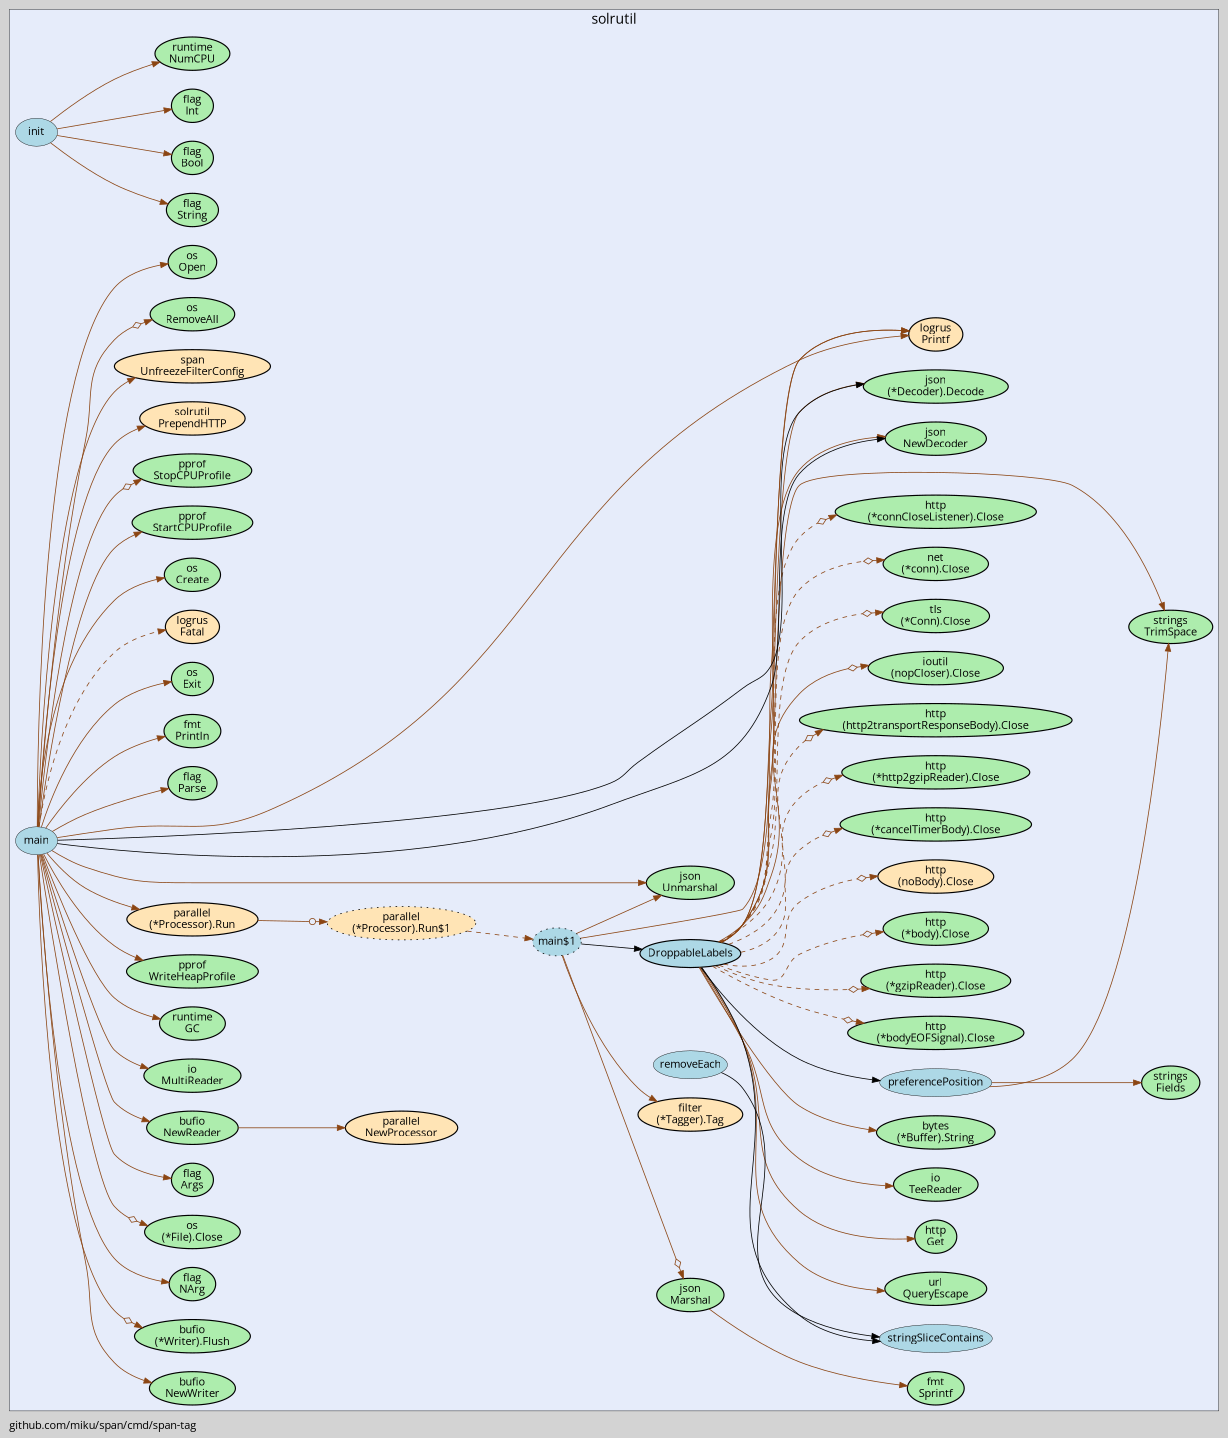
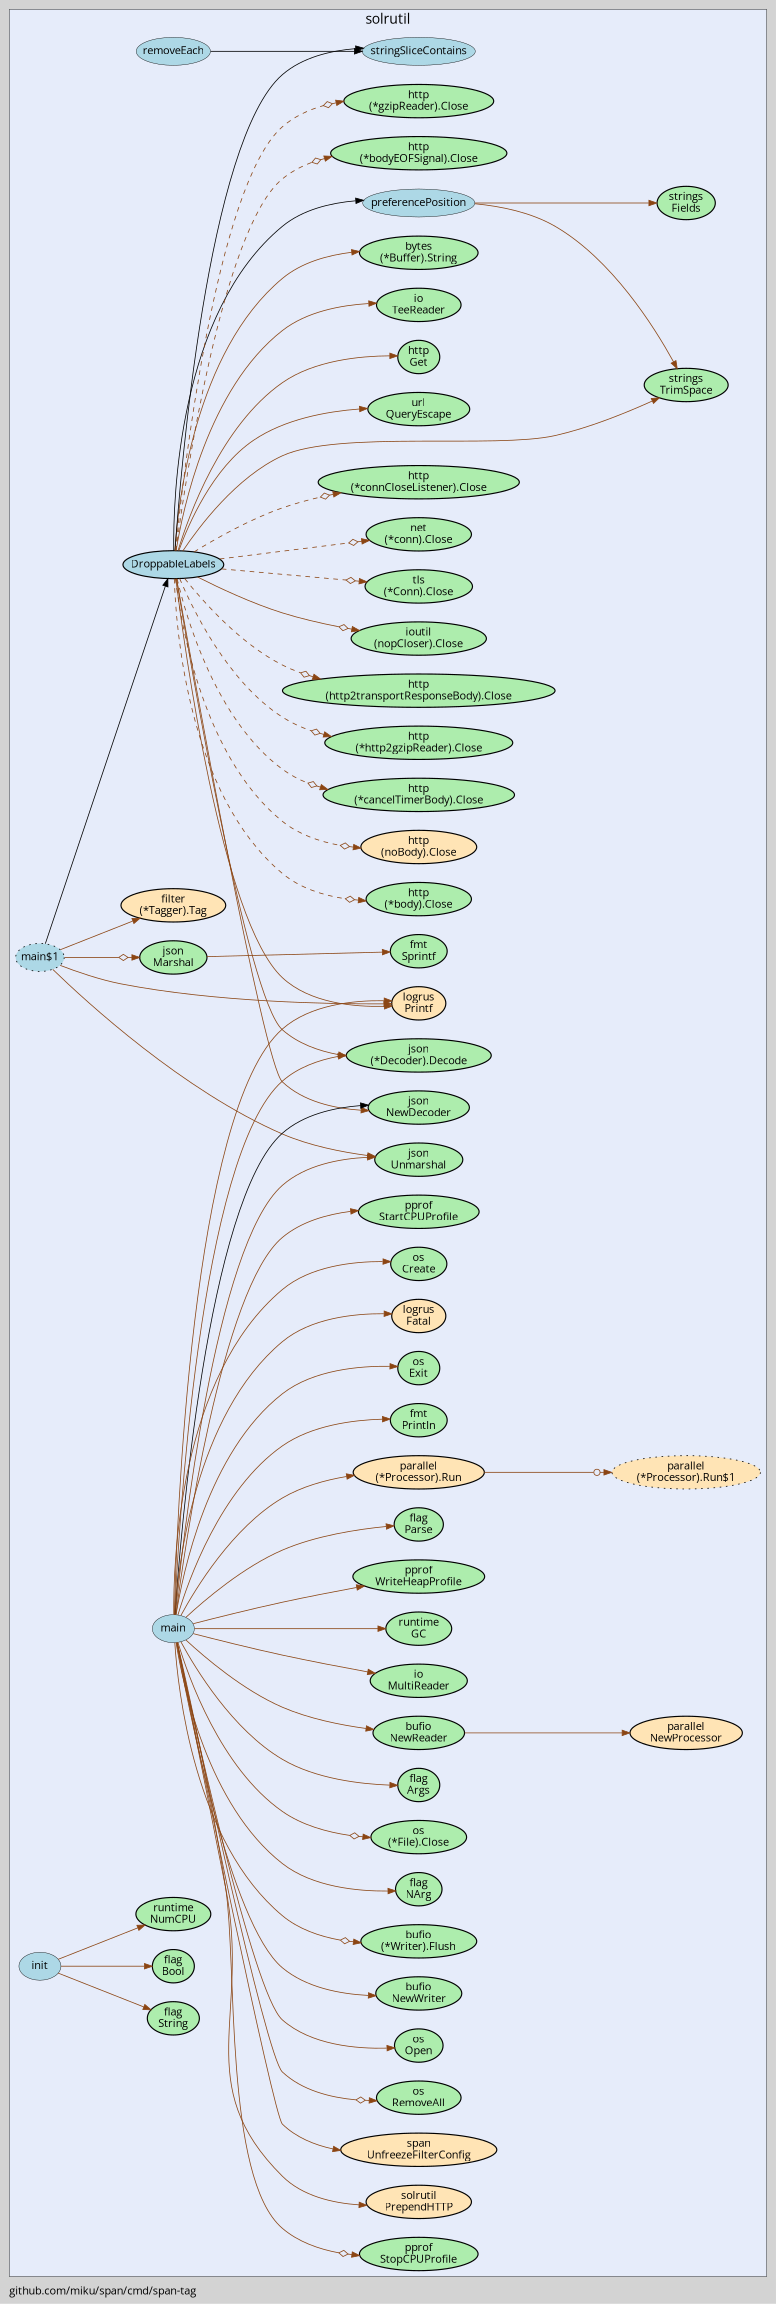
node "flag Int": removed
edge "main" -> "logrus Fatal": style dashed -> solid
edge "main" -> "json (*Decoder).Decode": color black -> saddlebrown
edge "parallel (*Processor).Run$1" -> "main$1": removed
